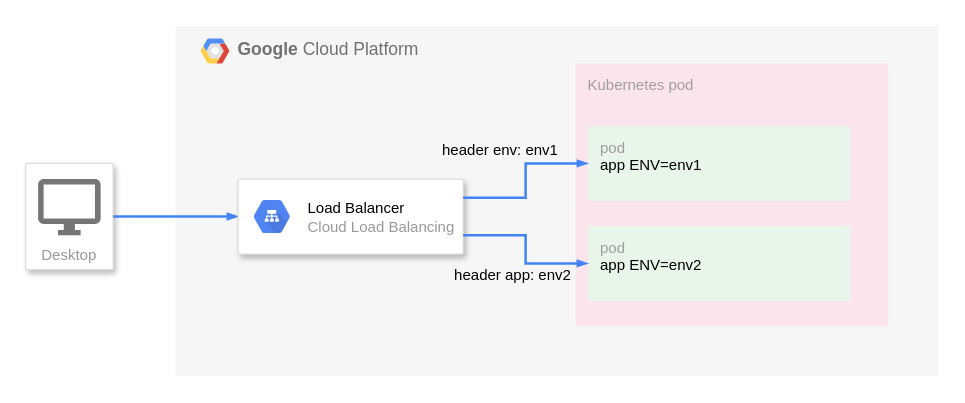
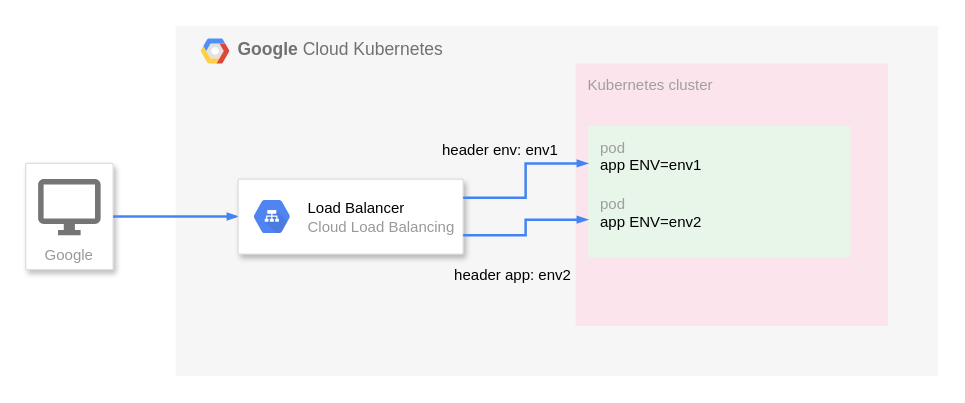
node "Google Cloud Platform": label "Google Cloud Platform" -> "Google Cloud Kubernetes"
node "Kubernetes pod": label "Kubernetes pod" -> "Kubernetes cluster"
node "Desktop": label "Desktop" -> "Google"
node "pod app ENV=env2": moved (719, 263) -> (719, 219)
